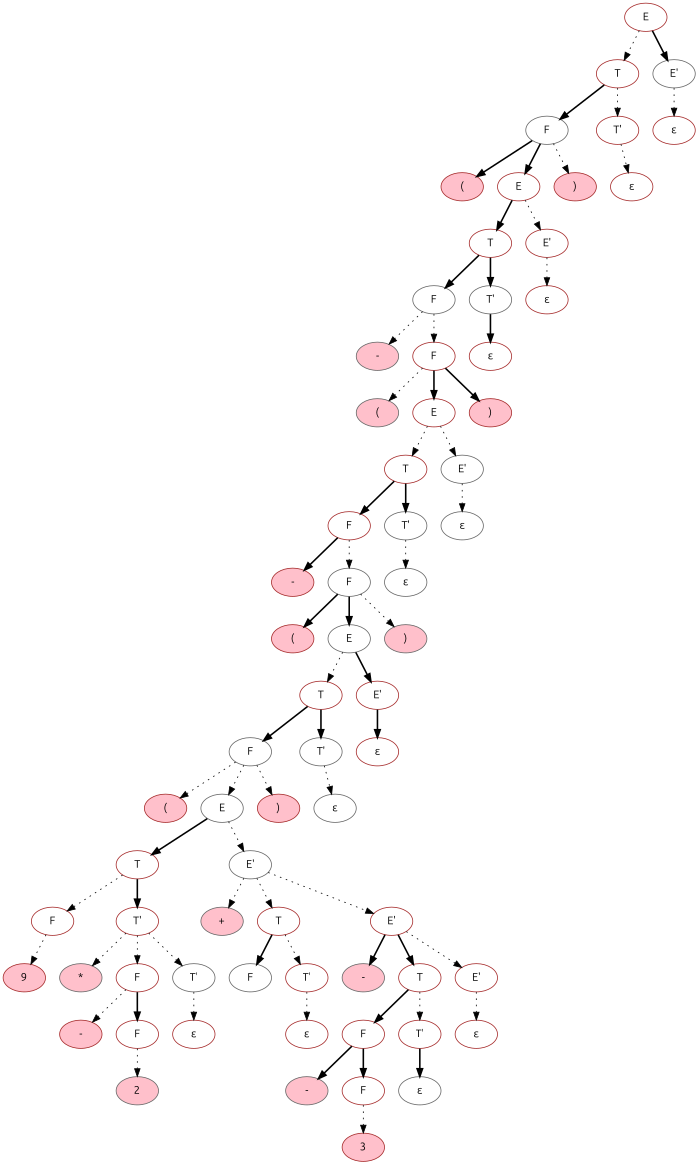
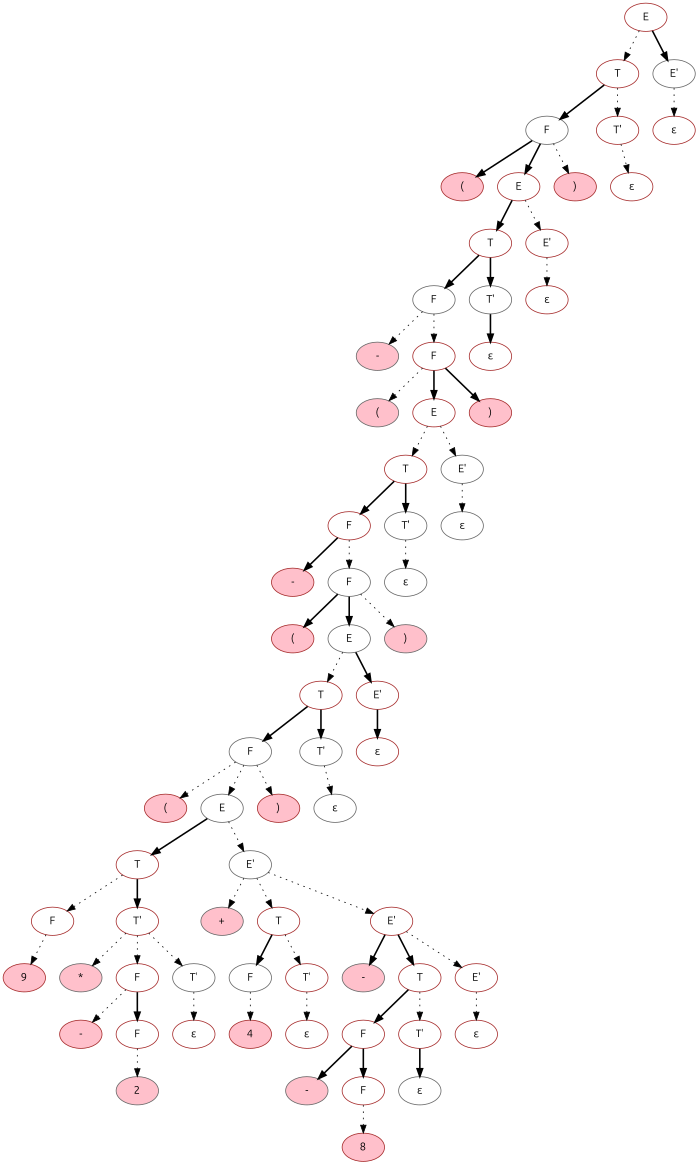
node "4": added
node "3": label "3" -> "8"
